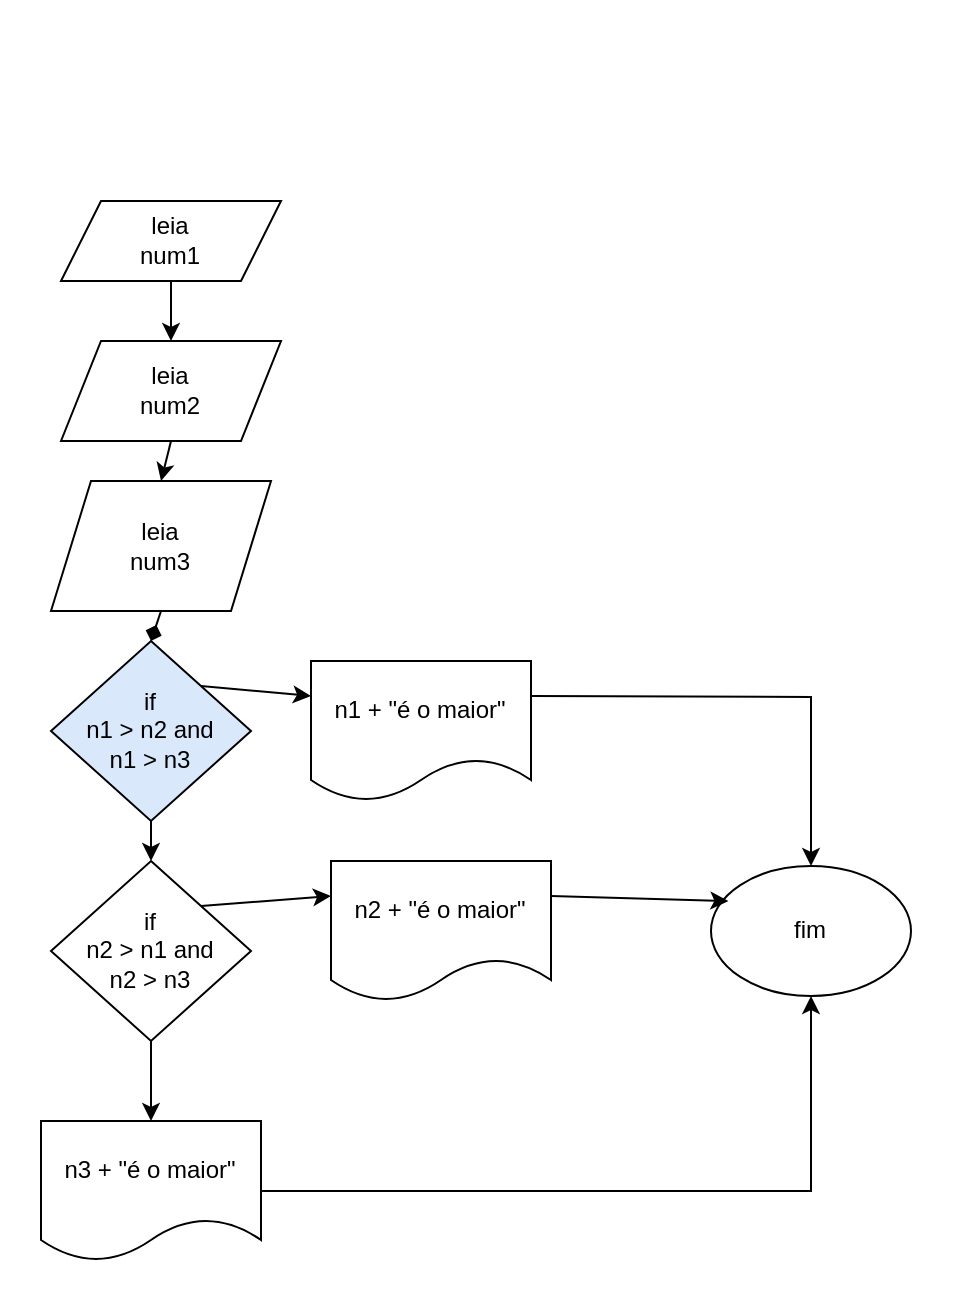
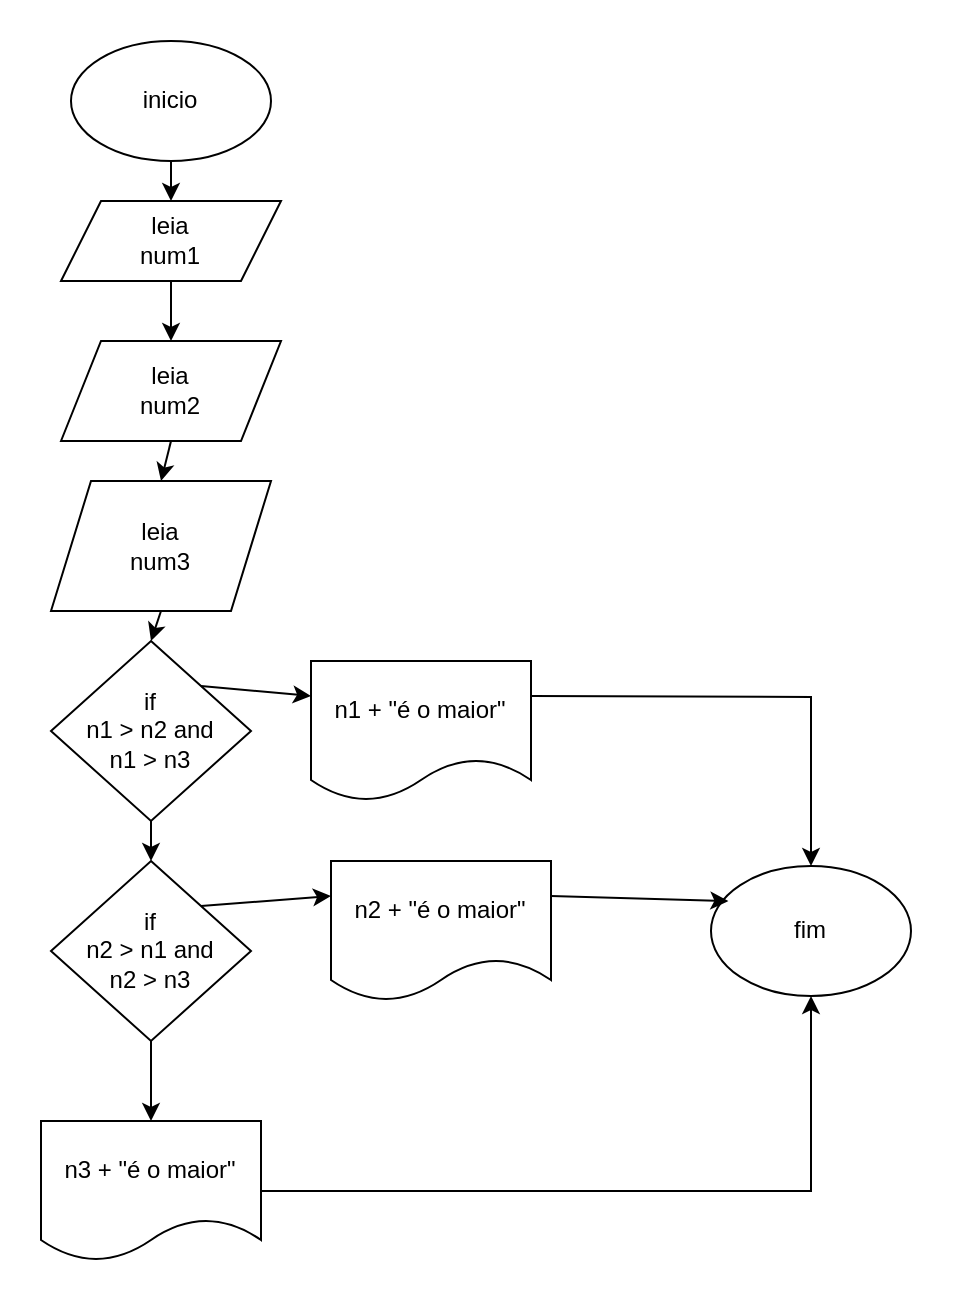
node "inicio": added
edge "inicio" -> "leia num1": added
edge "leia num3" -> "if n1 > n2 and n1 > n3": arrowhead diamond -> classic
node "if n1 > n2 and n1 > n3": fillcolor #dae8fc -> #ffffff
